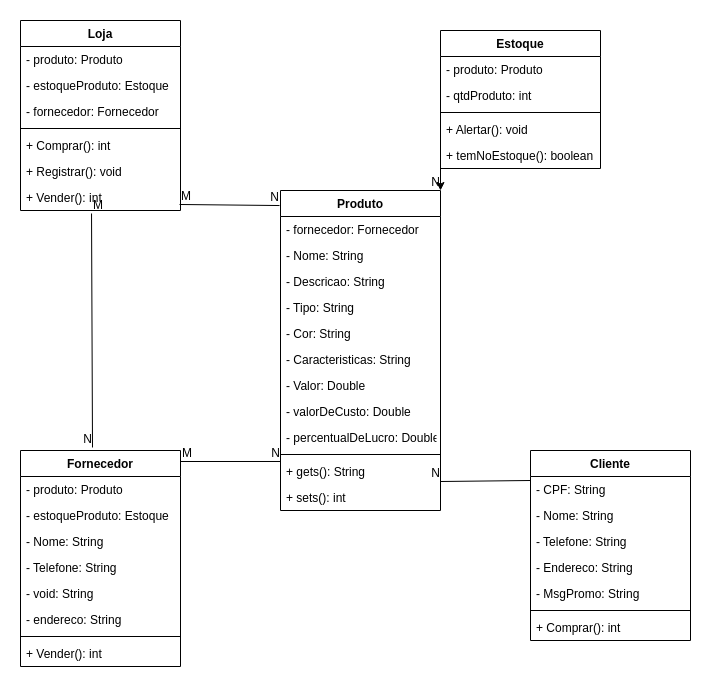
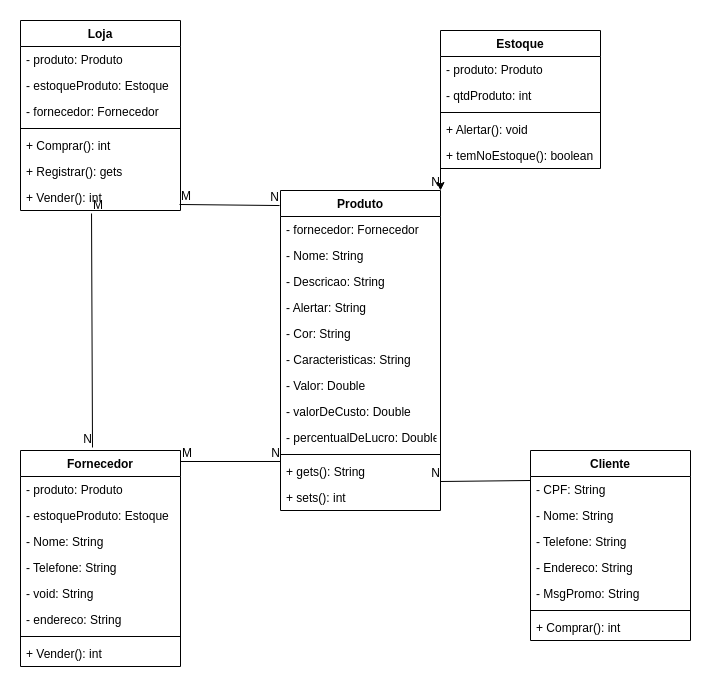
node "+ Registrar(): void": label "+ Registrar(): void" -> "+ Registrar(): gets"
node "- Tipo: String": label "- Tipo: String" -> "- Alertar: String"
